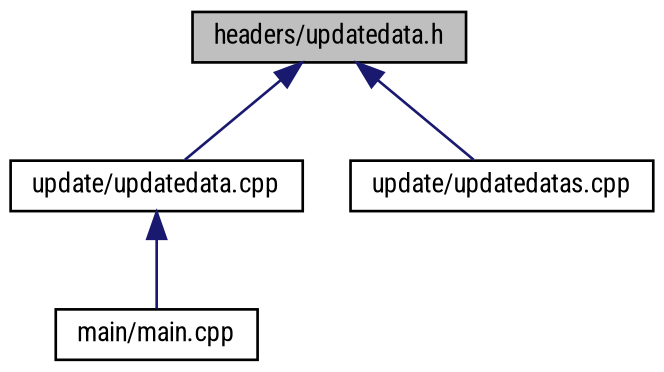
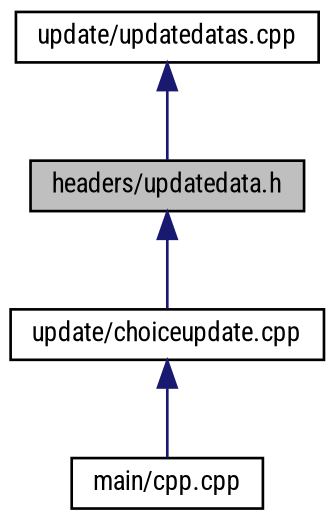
edge "update/updatedatas.cpp" -> "headers/updatedata.h": reversed
node "update/updatedata.cpp": label "update/updatedata.cpp" -> "update/choiceupdate.cpp"
node "main/main.cpp": label "main/main.cpp" -> "main/cpp.cpp"
